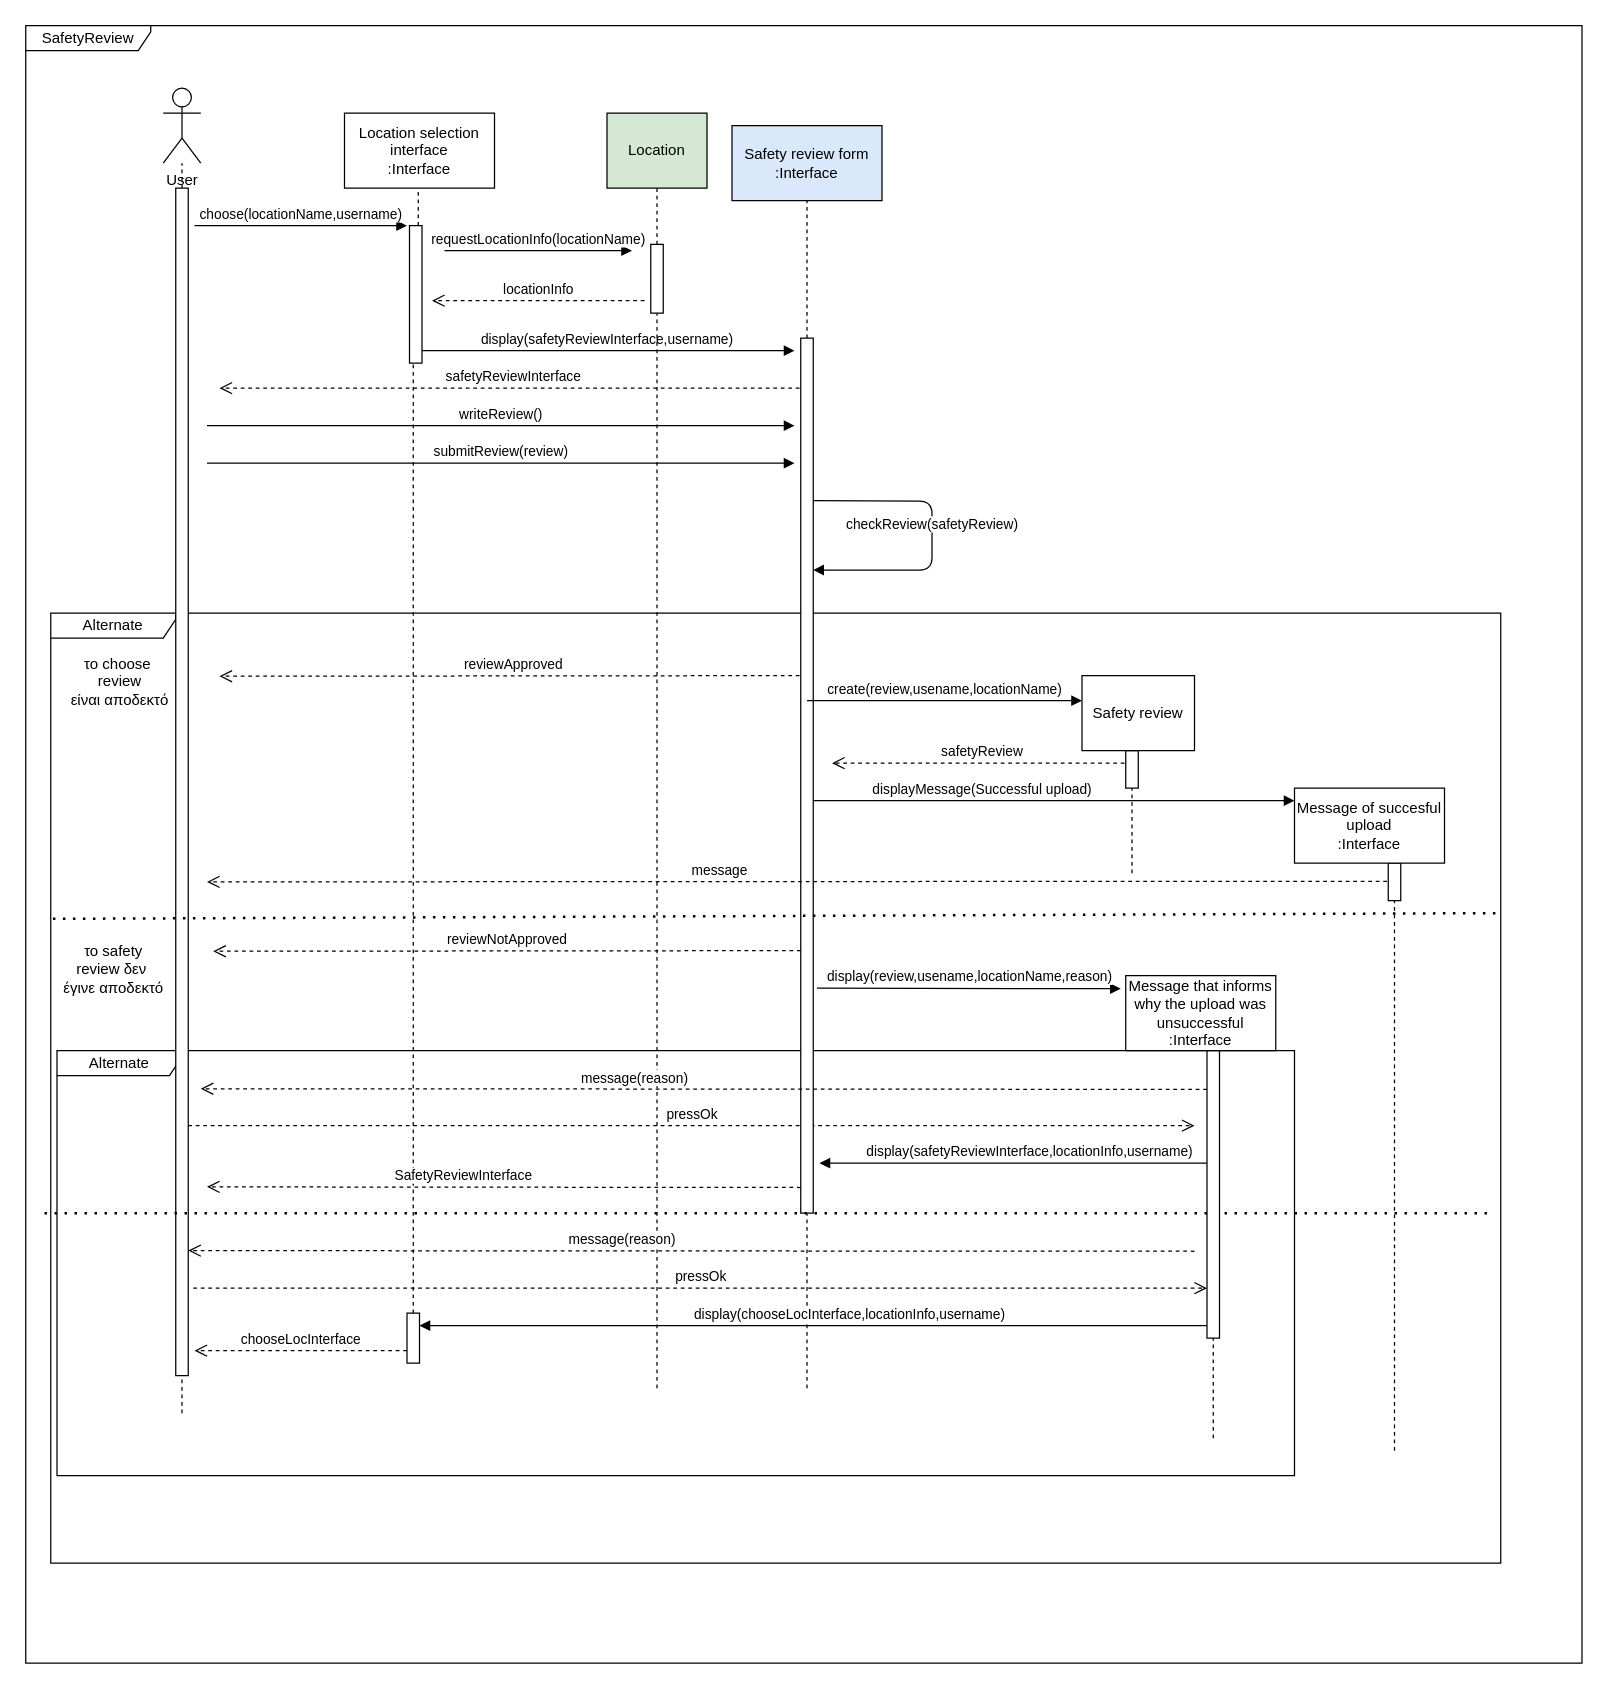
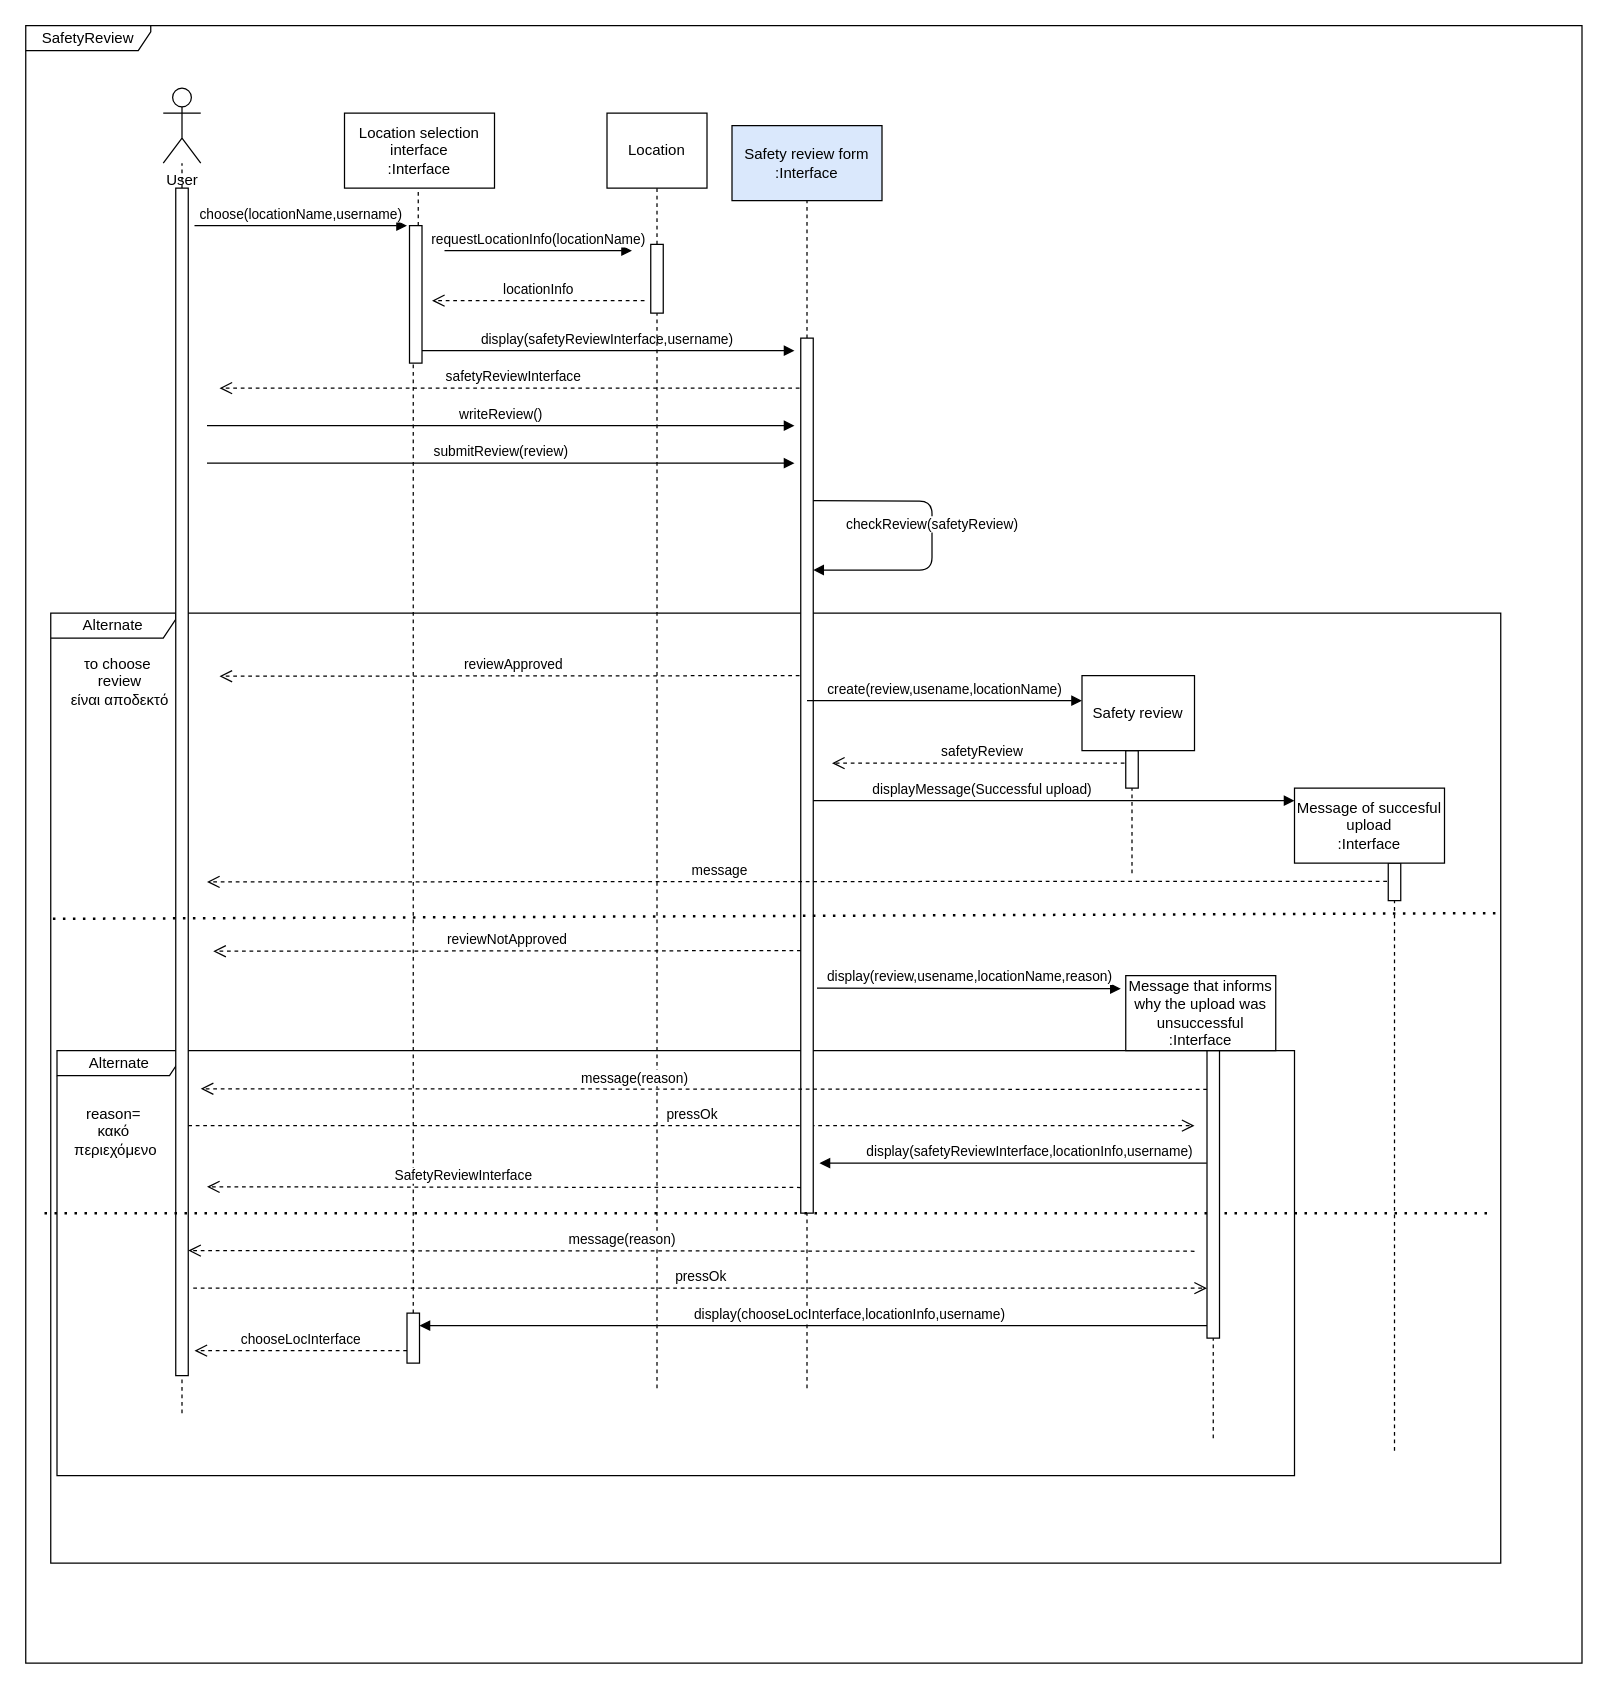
node "Location": fillcolor #d5e8d4 -> #ffffff
node "το safety review δεν έγινε αποδεκτό": removed
node "reason= κακό περιεχόμενο": added
